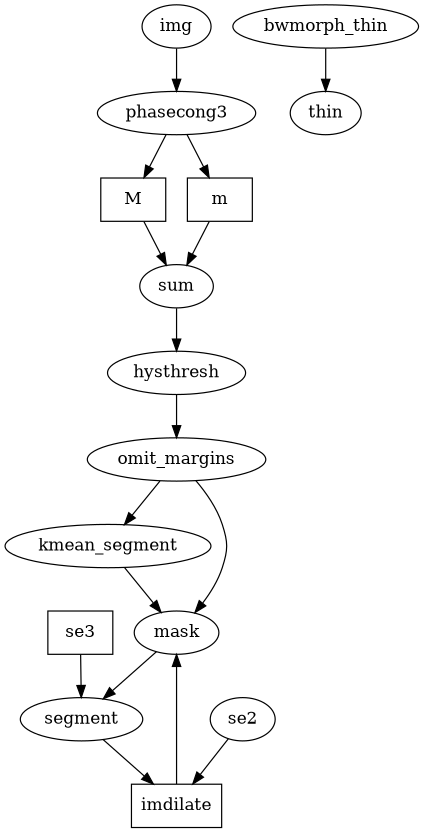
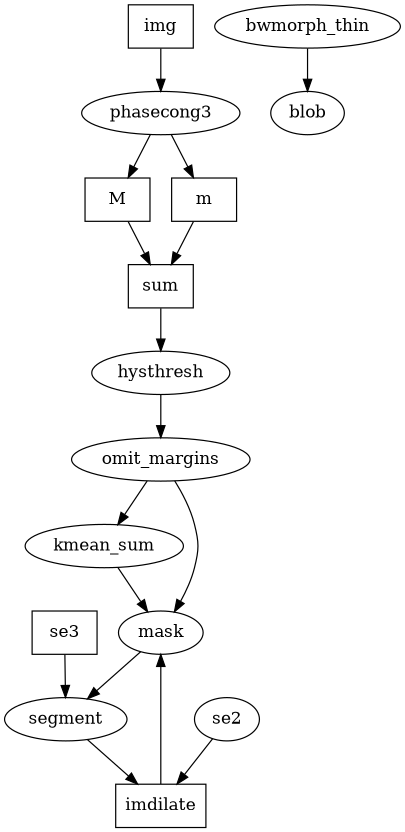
node "img": shape ellipse -> box
node "thin": label "thin" -> "blob"
node "sum": shape ellipse -> box
node "kmean_segment": label "kmean_segment" -> "kmean_sum"
